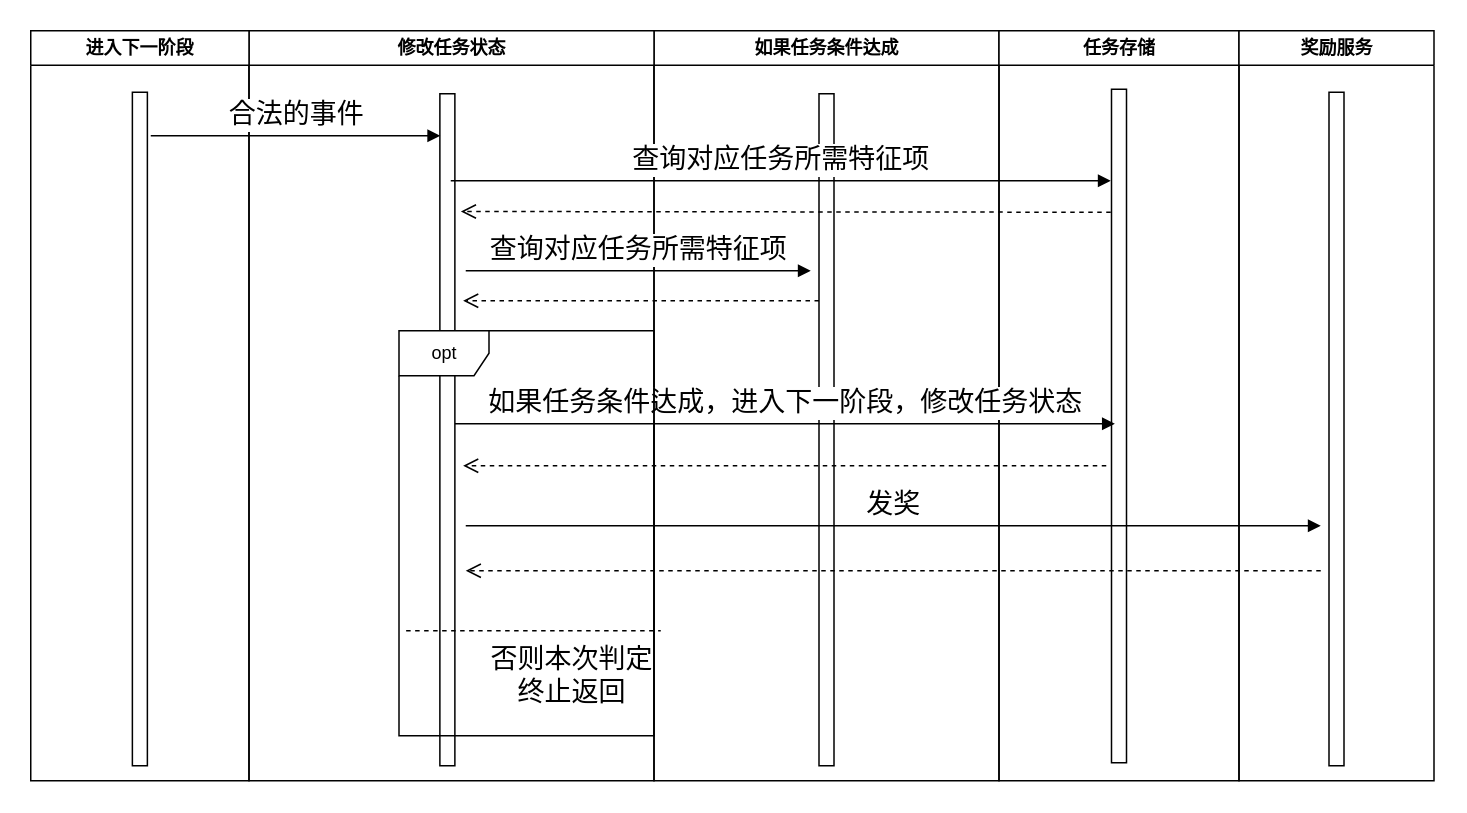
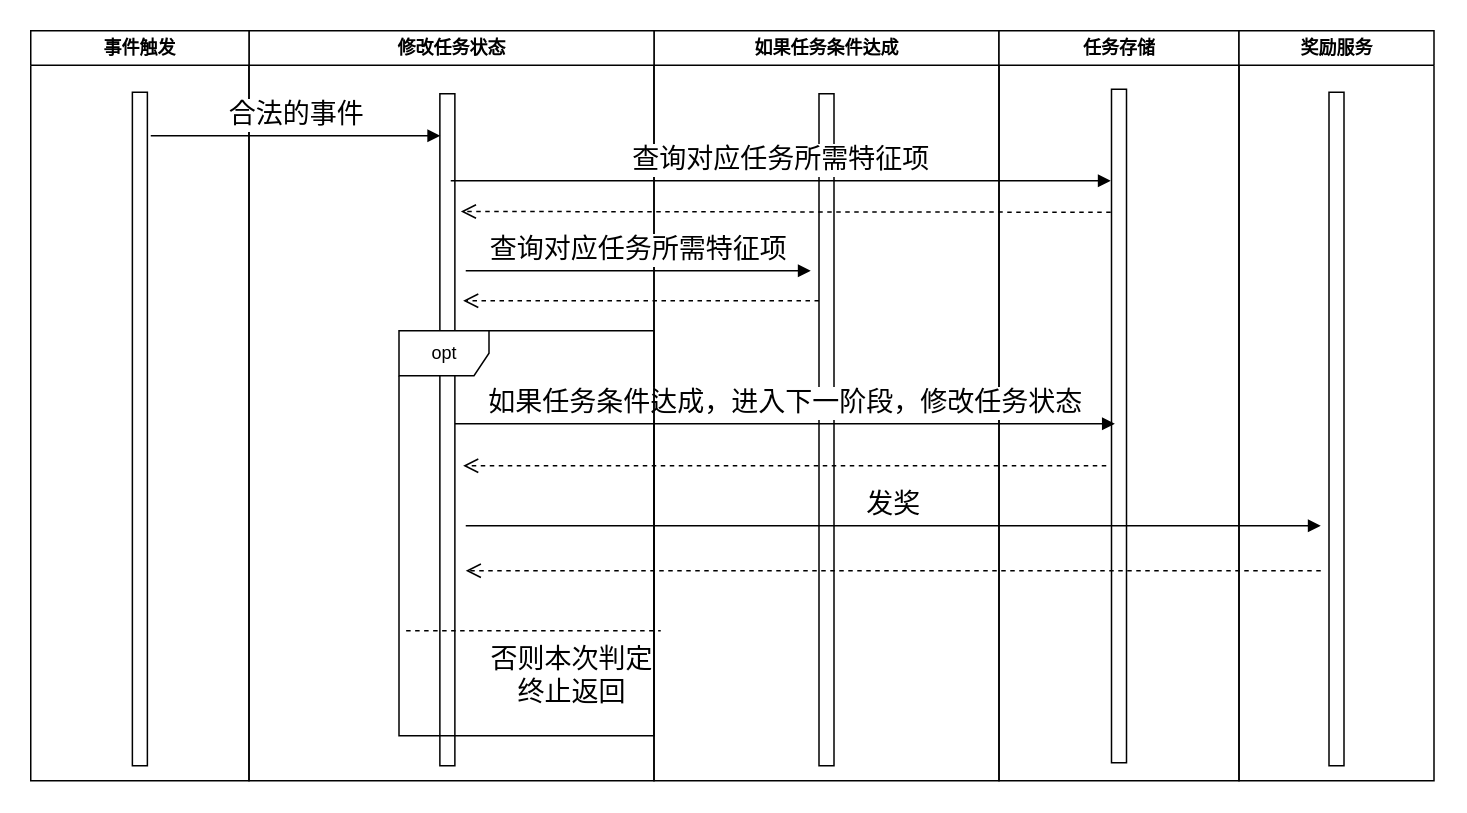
node "进入下一阶段": label "进入下一阶段" -> "事件触发"
